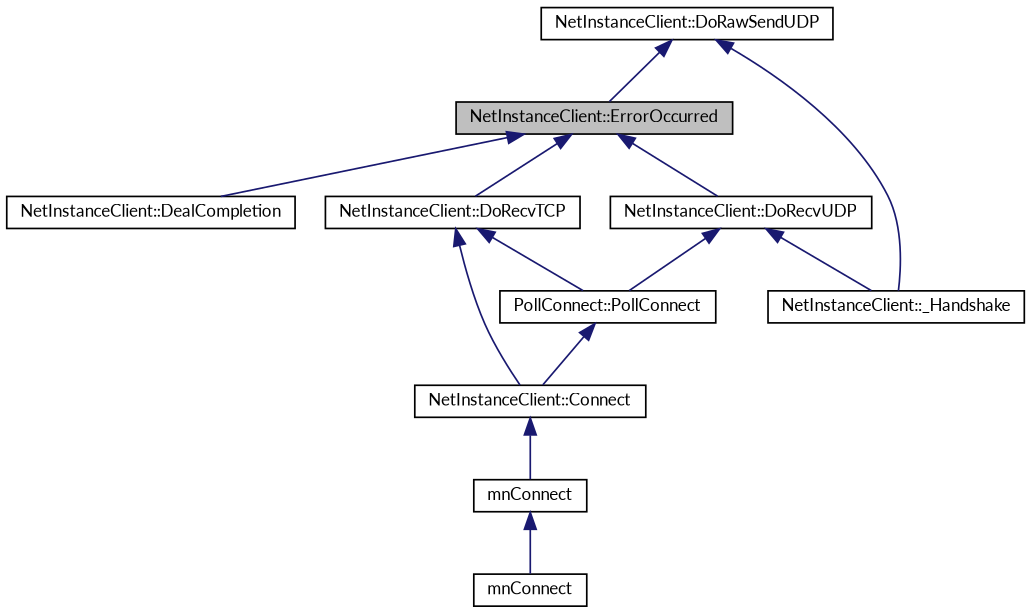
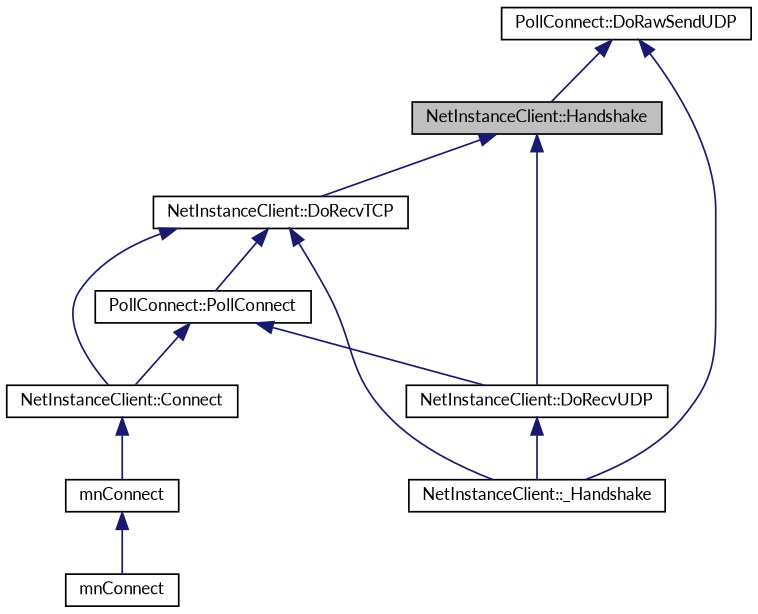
node "NetInstanceClient::DoRawSendUDP": label "NetInstanceClient::DoRawSendUDP" -> "PollConnect::DoRawSendUDP"
node "NetInstanceClient::ErrorOccurred": label "NetInstanceClient::ErrorOccurred" -> "NetInstanceClient::Handshake"
node "NetInstanceClient::DealCompletion": removed
edge "PollConnect::PollConnect" -> "NetInstanceClient::DoRecvUDP": reversed
edge "NetInstanceClient::_Handshake" -> "NetInstanceClient::DoRecvTCP": added
